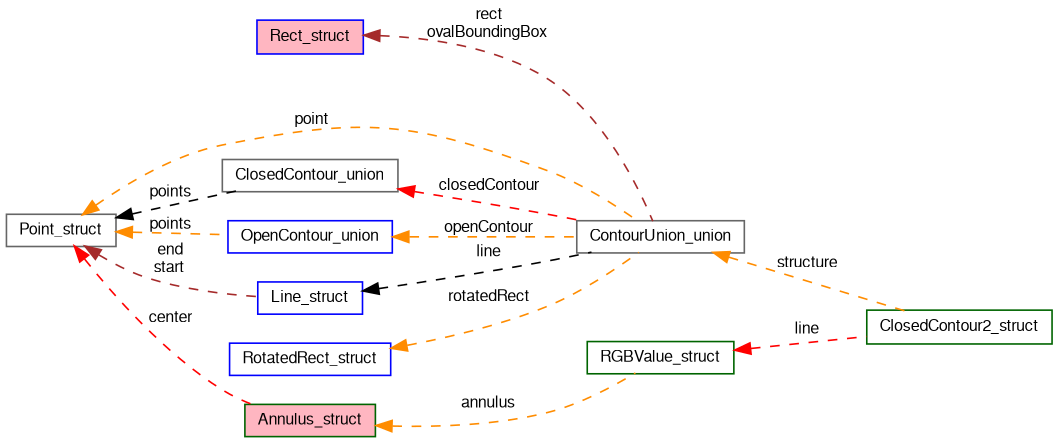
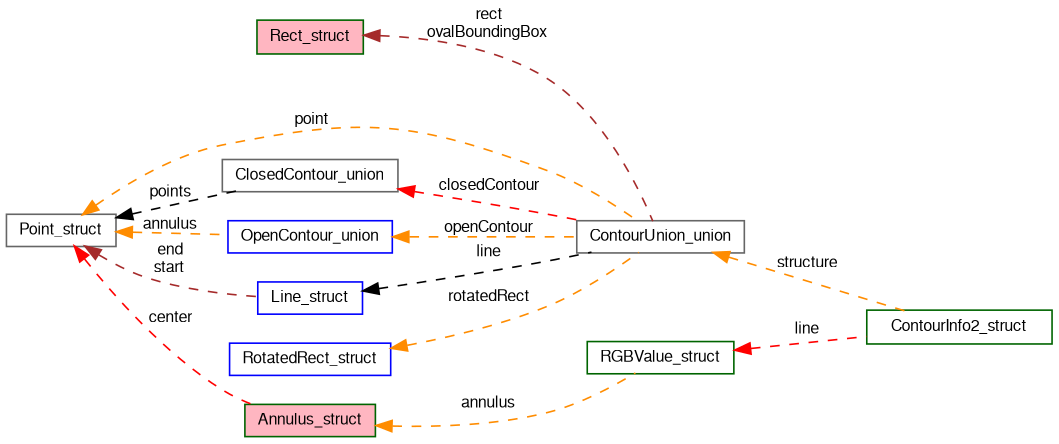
node "Rect_struct": color blue -> darkgreen
edge "OpenContour_union" -> "Point_struct": label " points" -> " annulus"
node "ClosedContour2_struct": label "ClosedContour2_struct" -> "ContourInfo2_struct"
